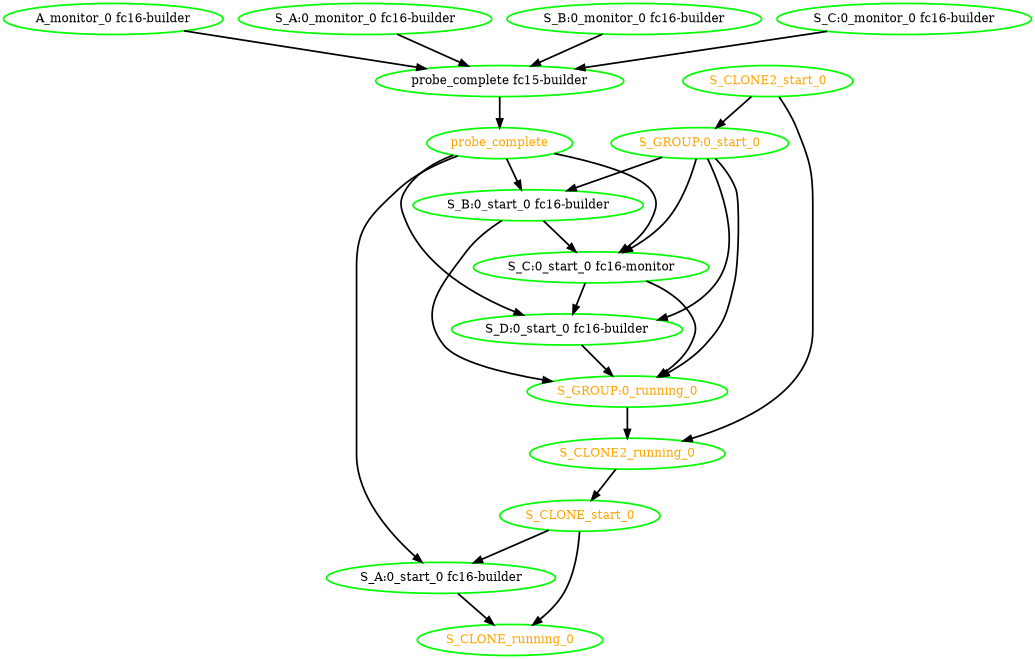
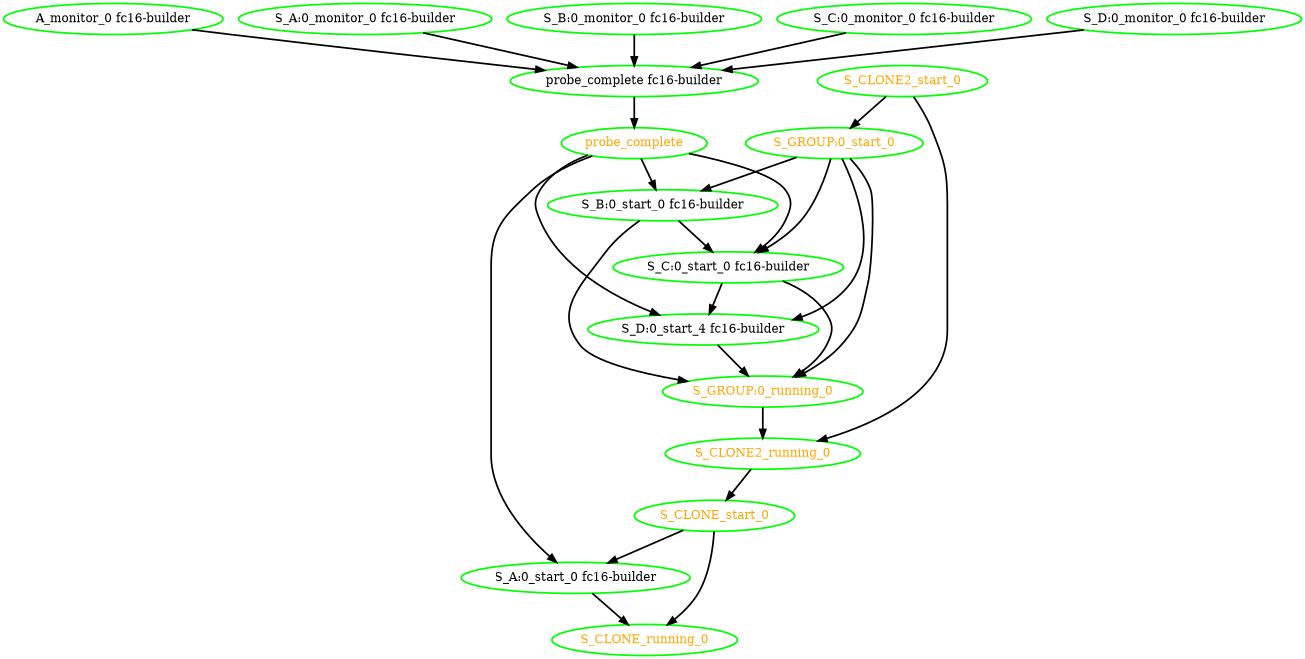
node "S_D:0_monitor_0 fc16-builder": added
node "probe_complete fc15-builder": label "probe_complete fc15-builder" -> "probe_complete fc16-builder"
node "S_C:0_start_0 fc16-monitor": label "S_C:0_start_0 fc16-monitor" -> "S_C:0_start_0 fc16-builder"
node "S_D:0_start_0 fc16-builder": label "S_D:0_start_0 fc16-builder" -> "S_D:0_start_4 fc16-builder"
